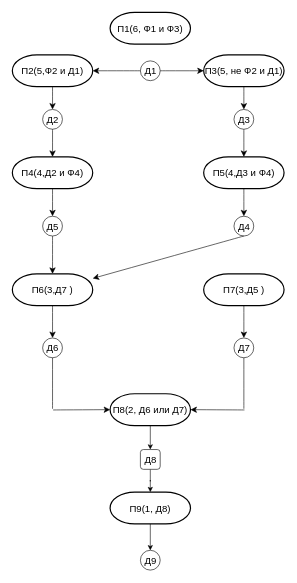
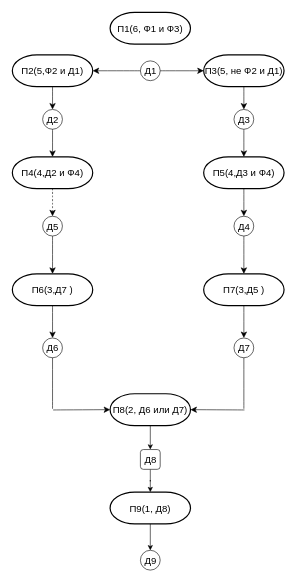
edge "П4(4,Д2 и Ф4)" -> "Д5": style solid -> dashed
edge "Д4" -> "П6(3,Д7 )": now "Д4" -> "П7(3,Д5 )"
